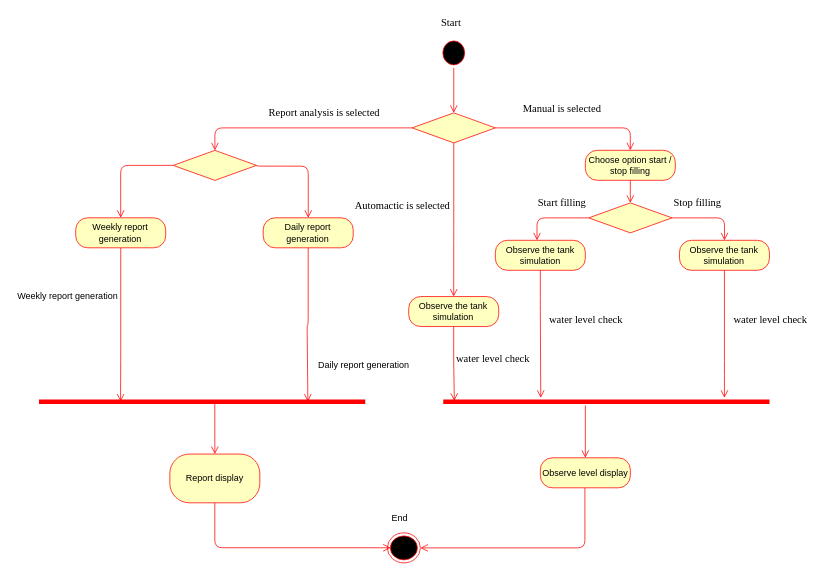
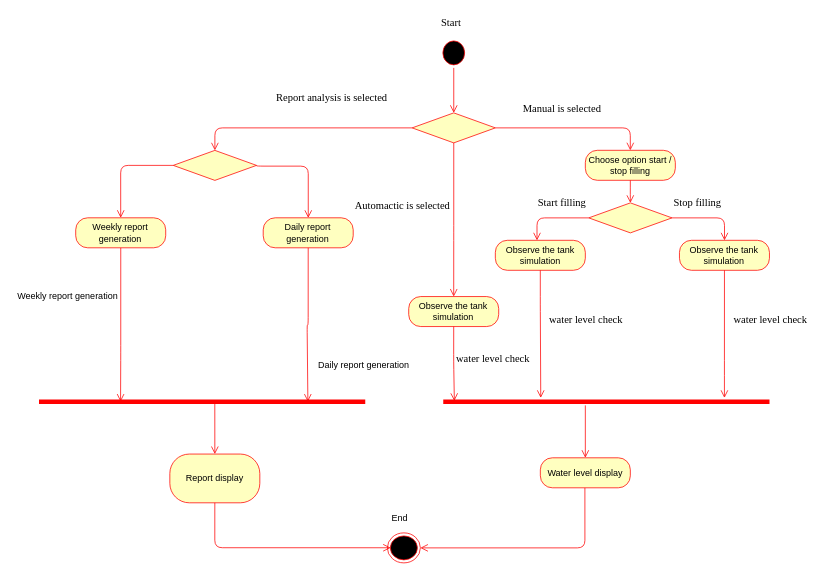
node "Report analysis is selected": moved (327, 113) -> (335, 98)
node "Observe level display": label "Observe level display" -> "Water level display"
